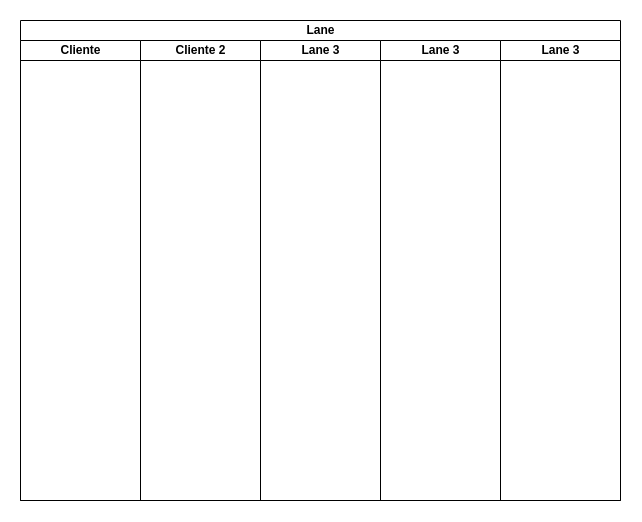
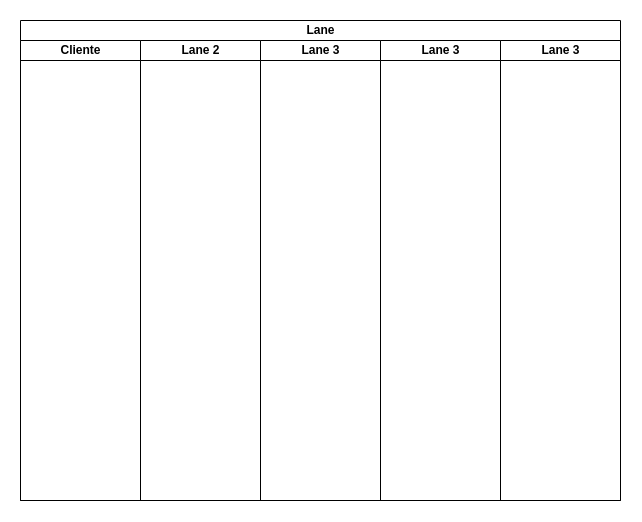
node "Cliente 2": label "Cliente 2" -> "Lane 2"
